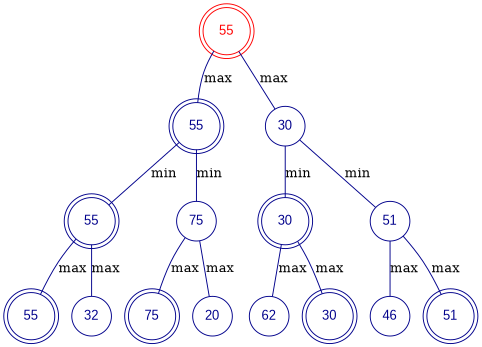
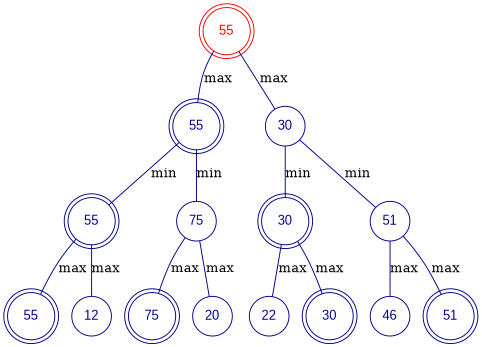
node "32": label "32" -> "12"
node "62": label "62" -> "22"
